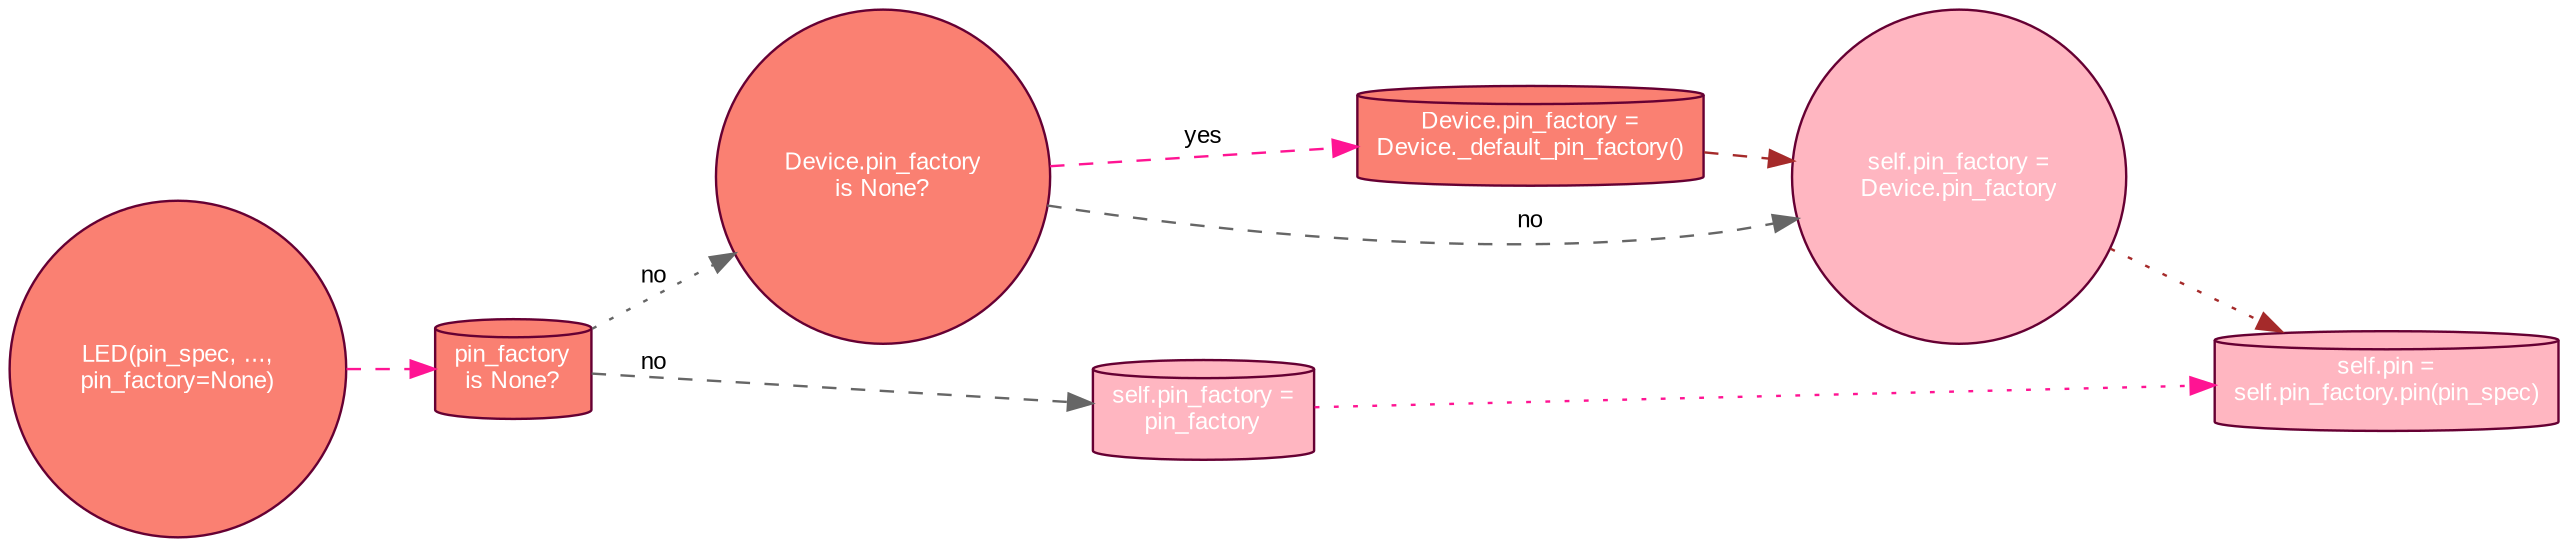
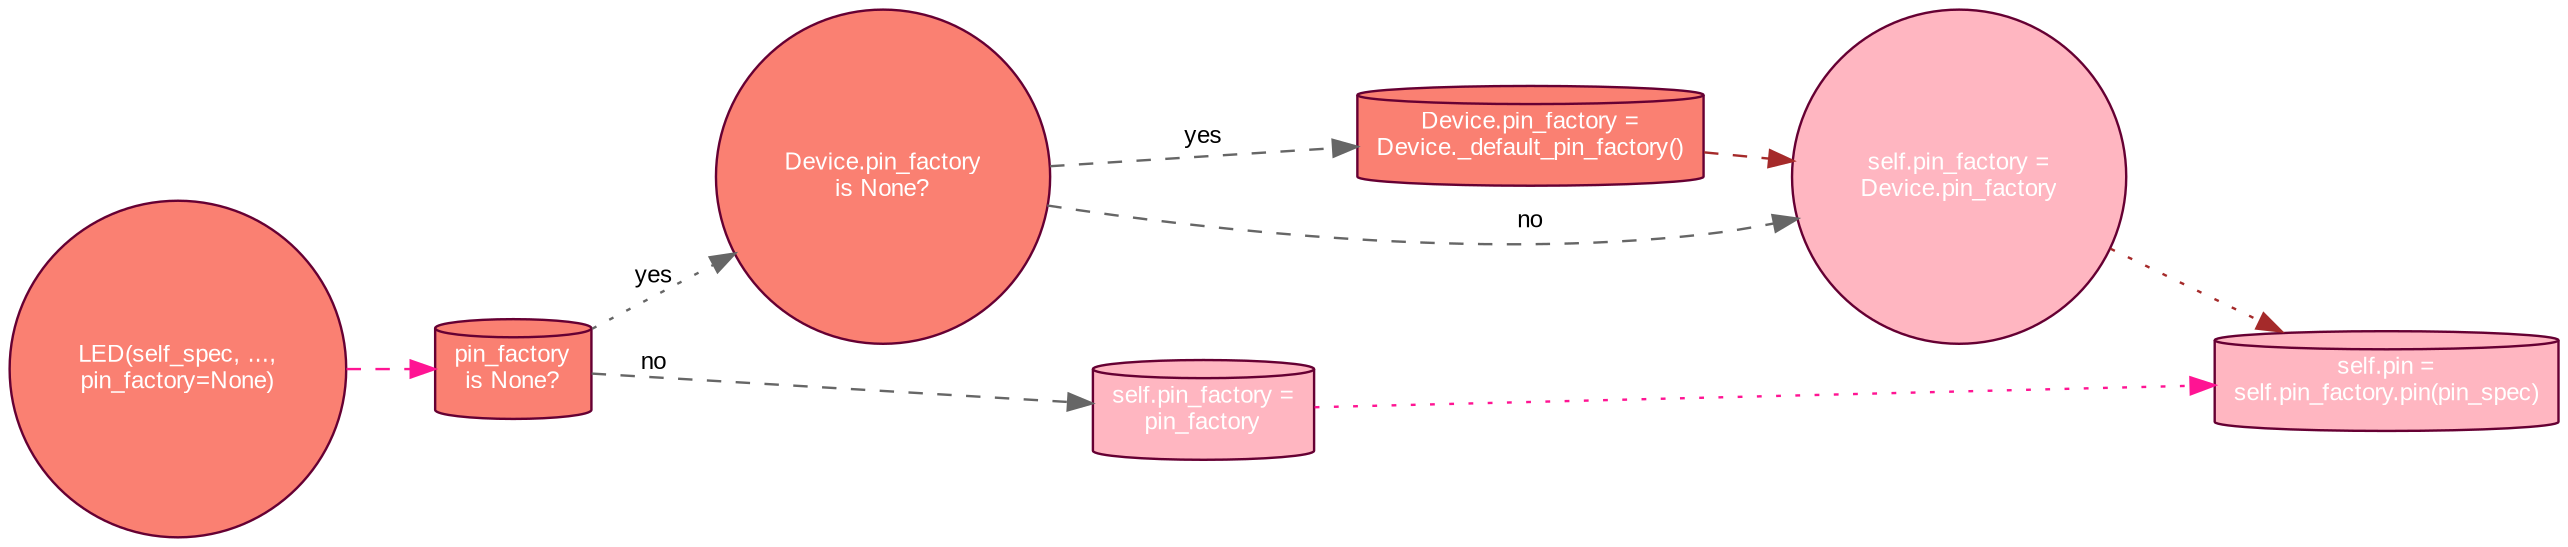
edge "Device.pin_factory is None?" -> "Device.pin_factory = Device._default_pin_factory()": color deeppink -> gray40
edge "pin_factory is None?" -> "Device.pin_factory is None?": label "no" -> "yes"
node "LED(pin_spec, ..., pin_factory=None)": label "LED(pin_spec, ..., pin_factory=None)" -> "LED(self_spec, ..., pin_factory=None)"
